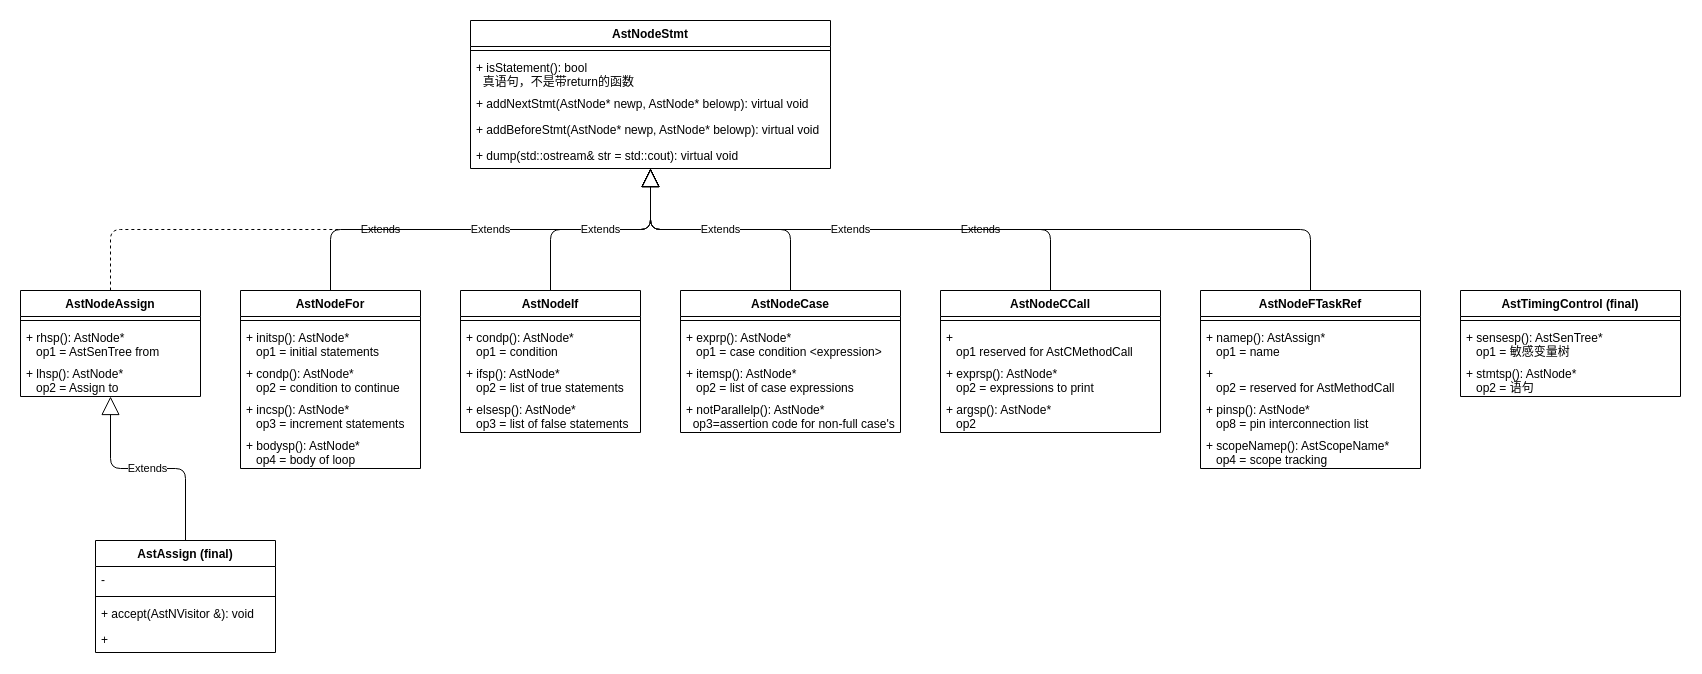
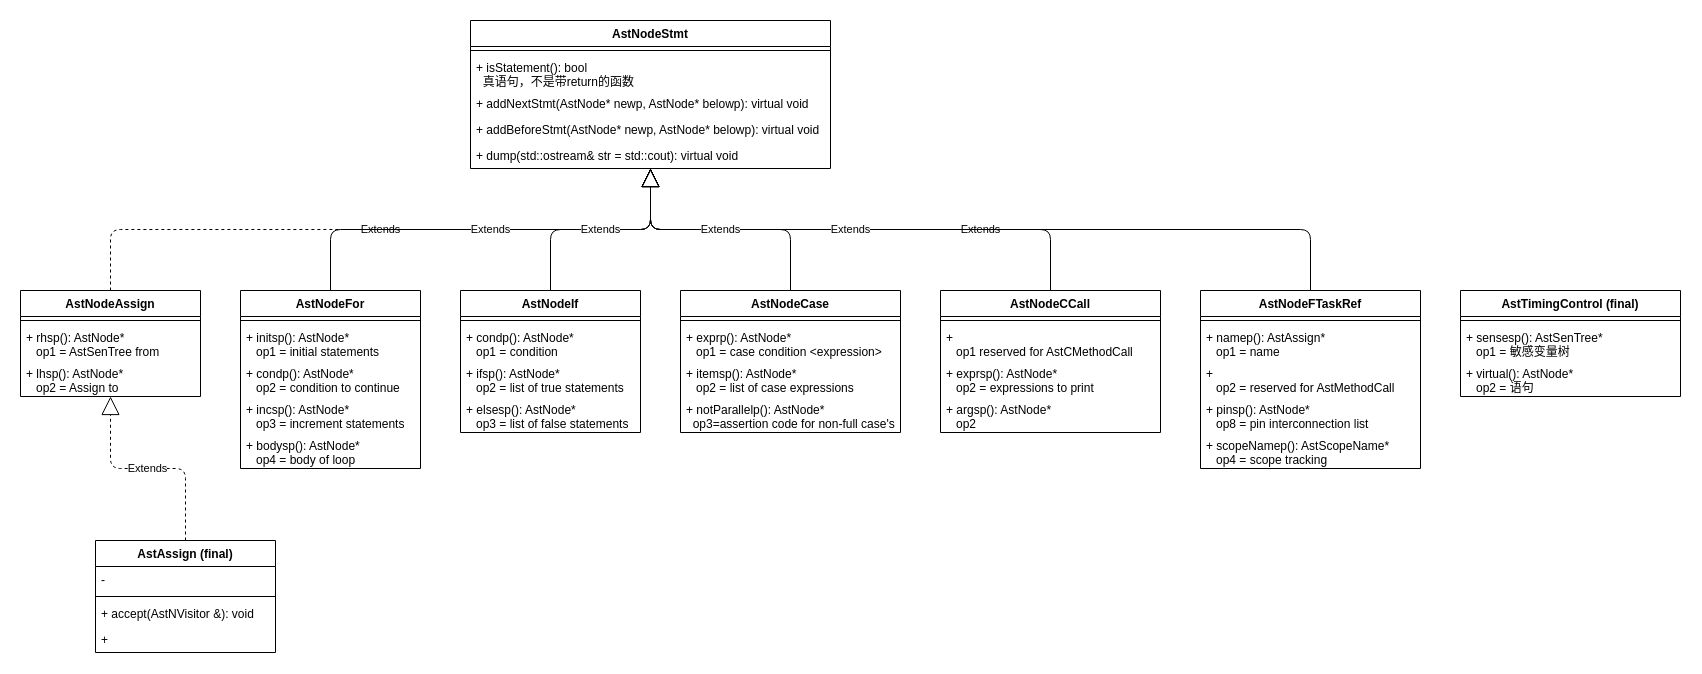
node "+ stmtsp(): AstNode* op2 = 语句": label "+ stmtsp(): AstNode* op2 = 语句" -> "+ virtual(): AstNode* op2 = 语句"
edge "AstAssign (final)" -> "AstNodeAssign": style solid -> dashed
